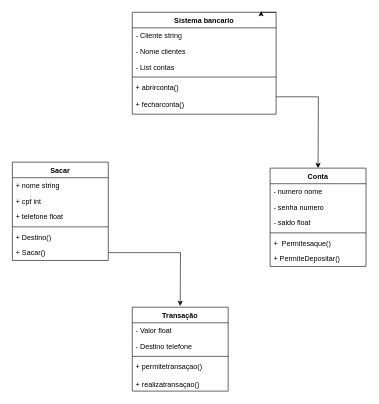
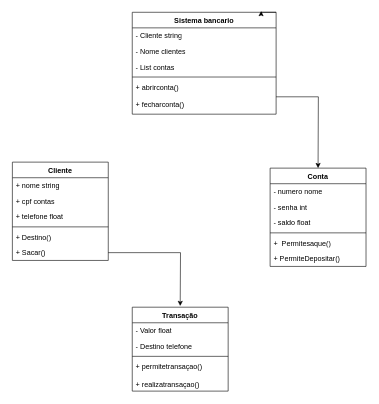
node "Sacar": label "Sacar" -> "Cliente"
node "+ cpf int": label "+ cpf int" -> "+ cpf contas"
node "- senha numero": label "- senha numero" -> "- senha int"
